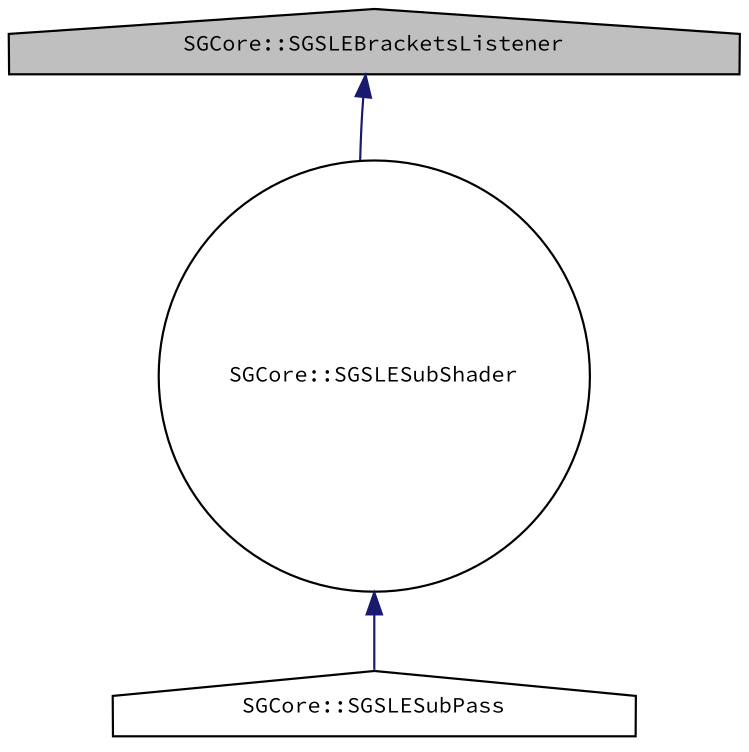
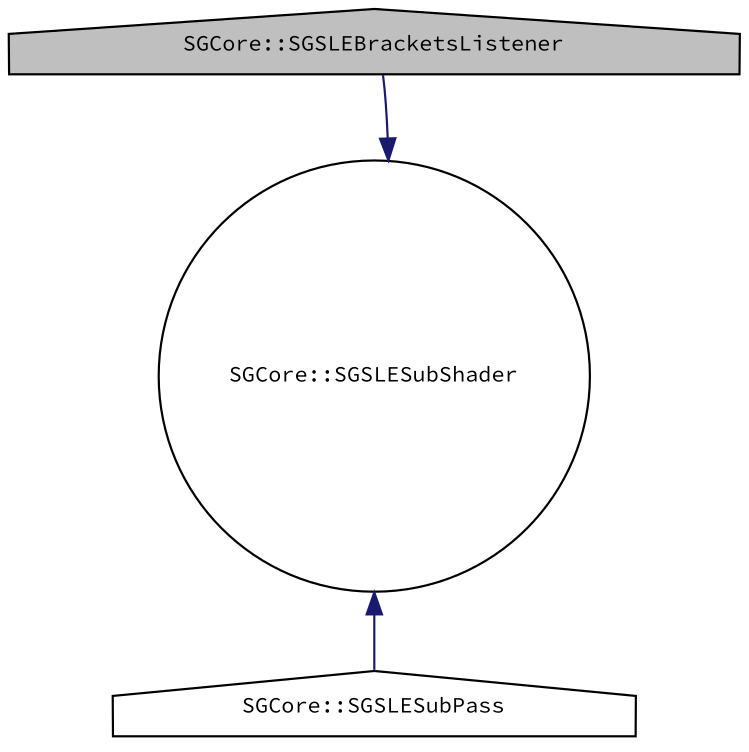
edge "SGCore::SGSLESubShader" -> "SGCore::SGSLEBracketsListener": reversed
